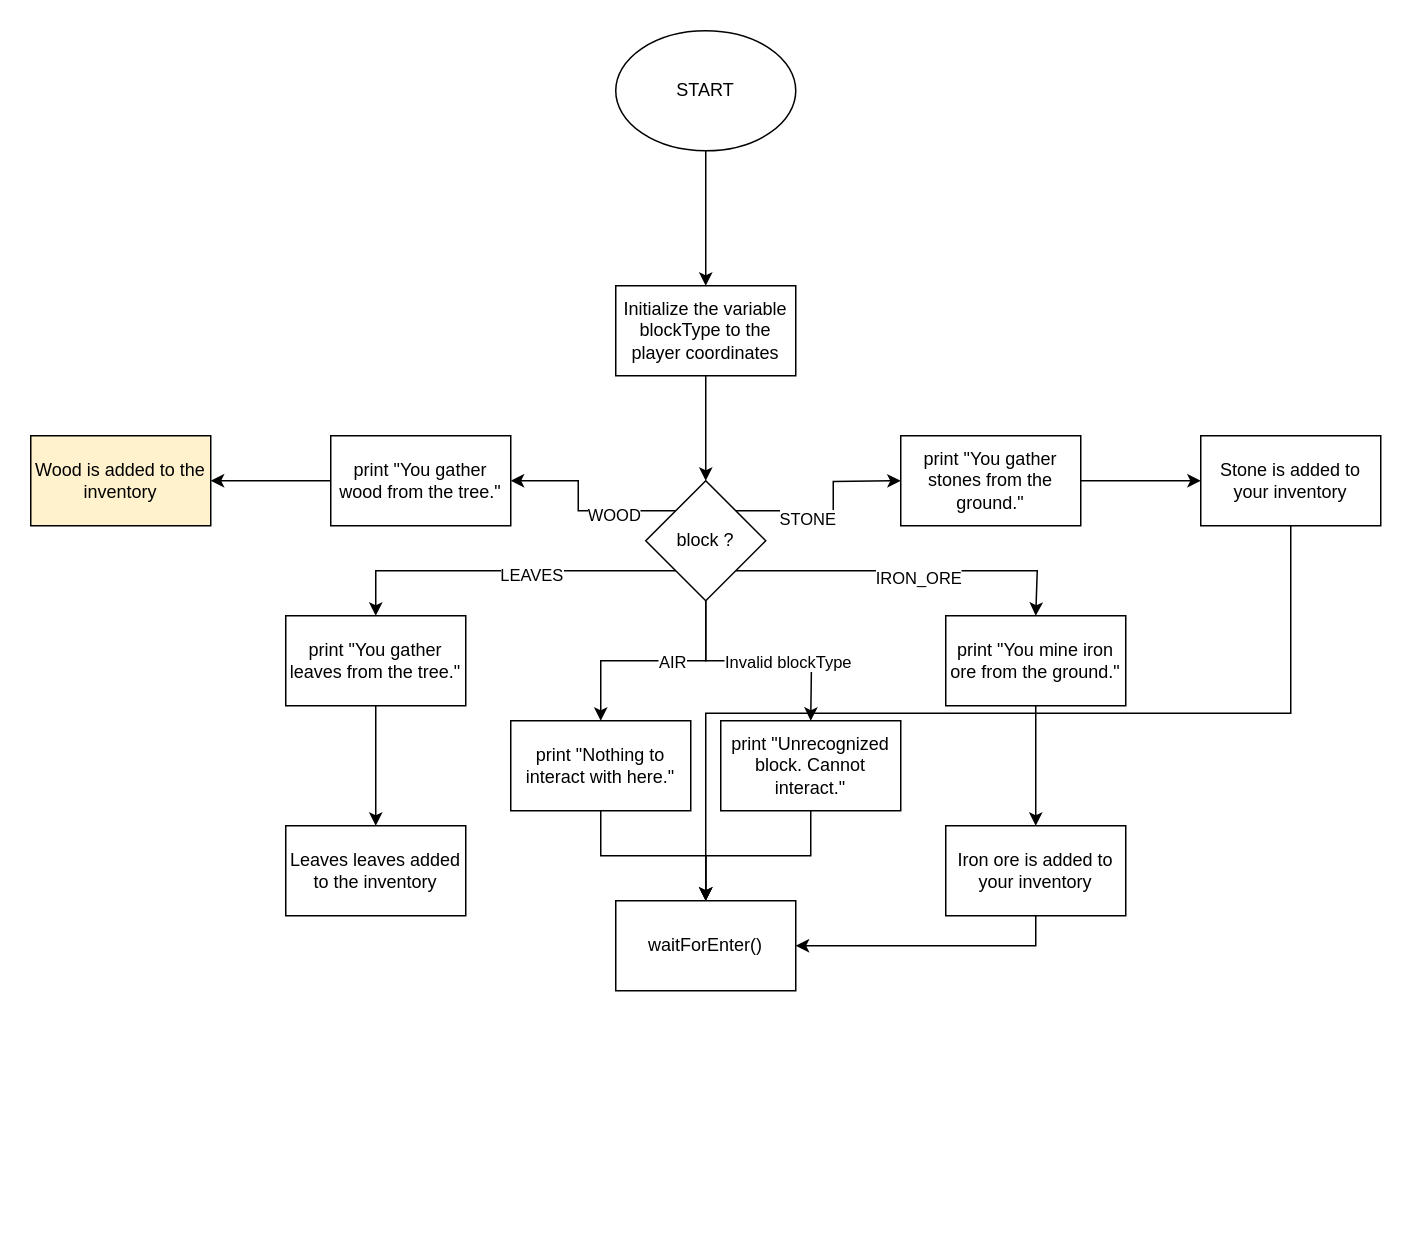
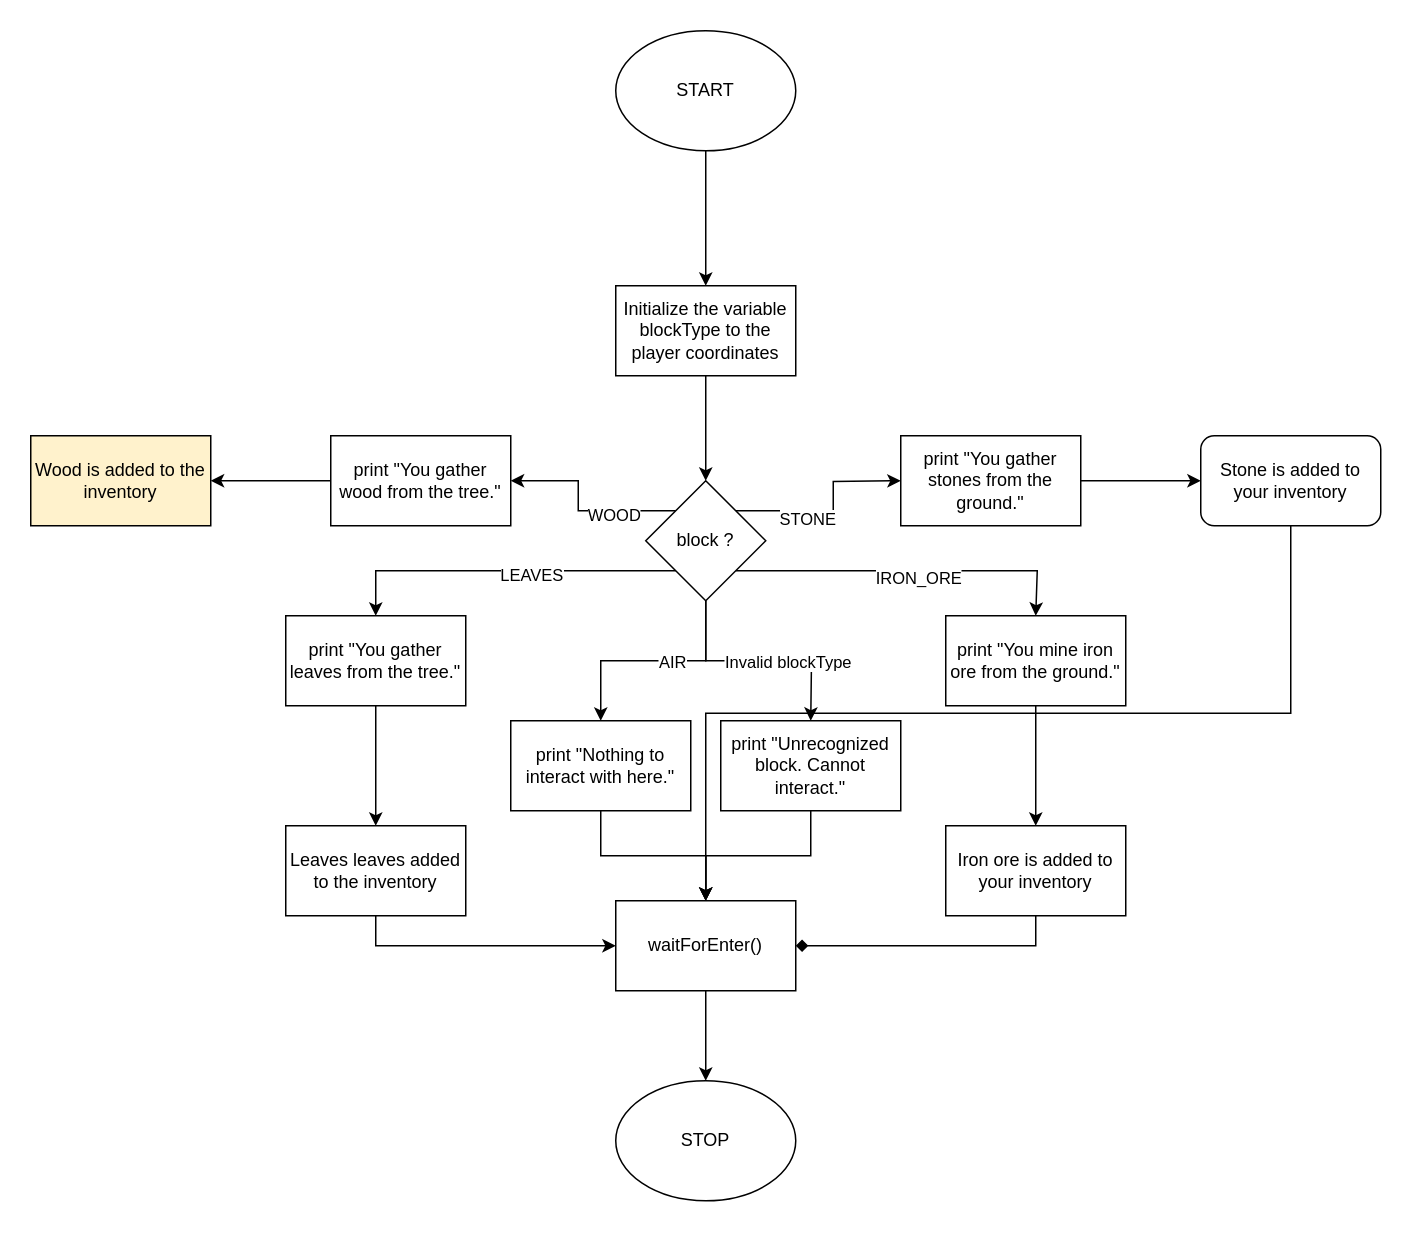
node "Stone is added to your inventory": shape rectangle -> rounded rectangle
edge "Leaves leaves added to the inventory" -> "waitForEnter()": added
edge "Iron ore is added to your inventory" -> "waitForEnter()": arrowhead classic -> diamond
edge "waitForEnter()" -> "STOP": added
node "STOP": added
